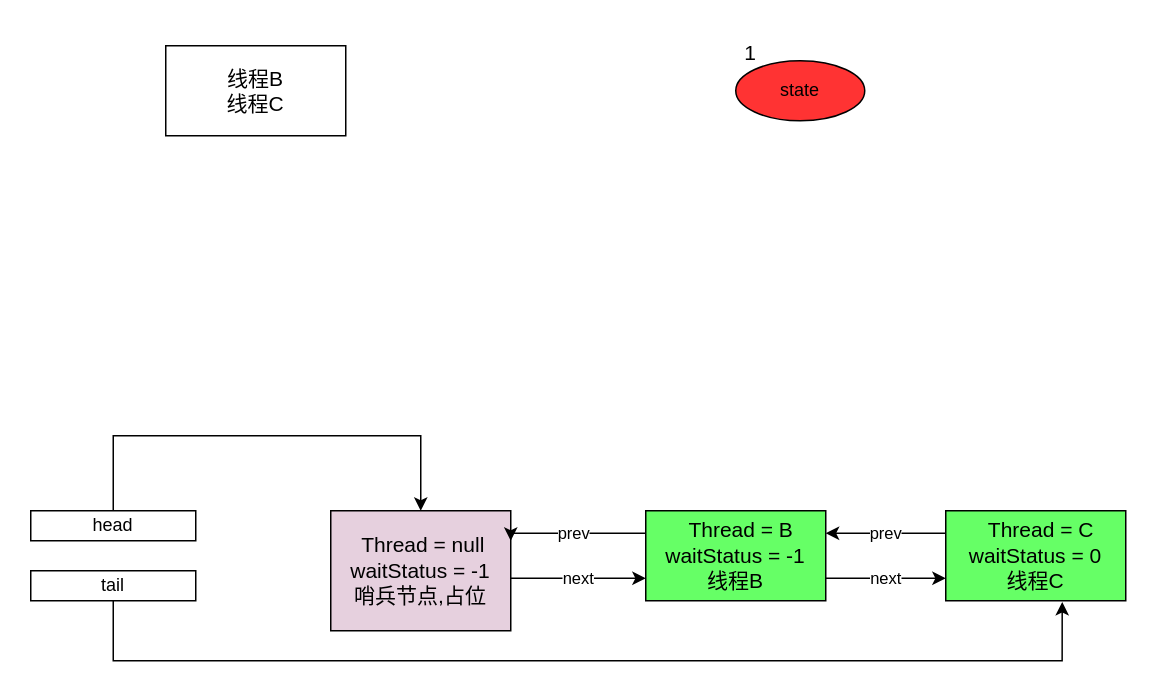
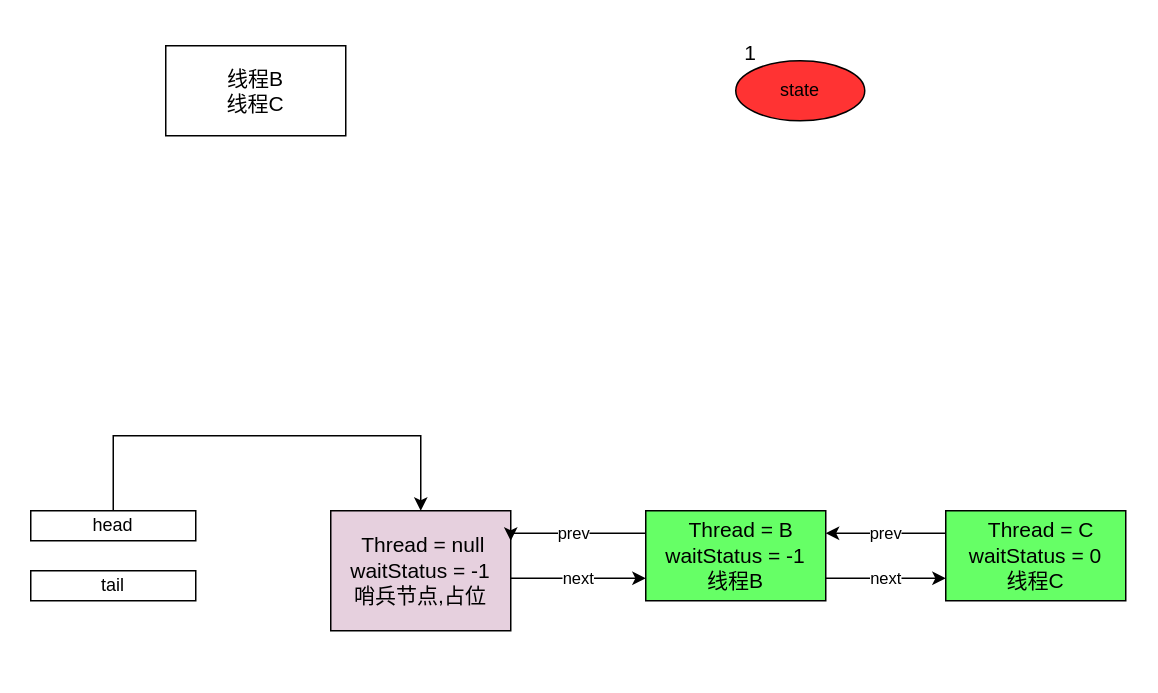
edge "tail" -> "Thread = C waitStatus = 0 线程C": removed
